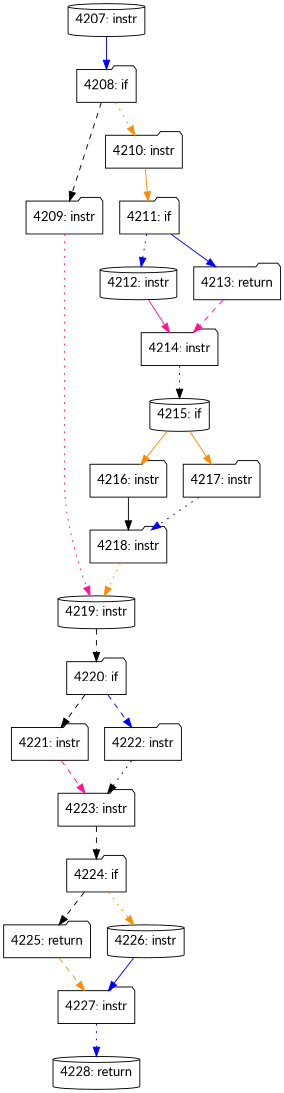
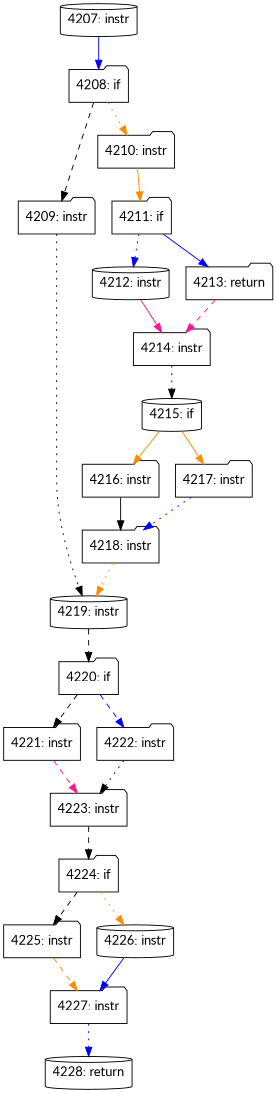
edge "4209: instr" -> "4219: instr": color deeppink -> black
node "4225: return": label "4225: return" -> "4225: instr"
